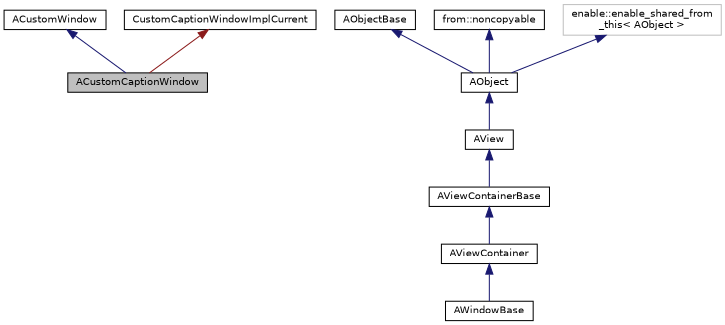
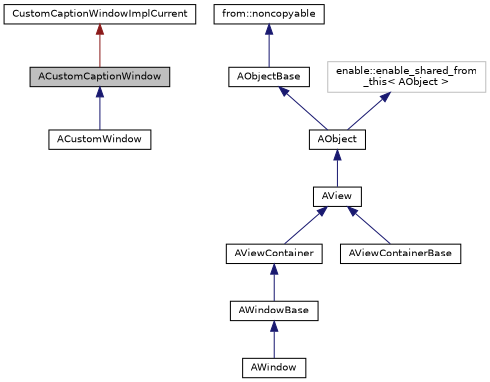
edge "ACustomCaptionWindow" -> "ACustomWindow": reversed
edge "AObject" -> "from::noncopyable": now "AObjectBase" -> "from::noncopyable"
edge "AViewContainer" -> "AViewContainerBase": now "AViewContainer" -> "AView"
node "AWindow": added
